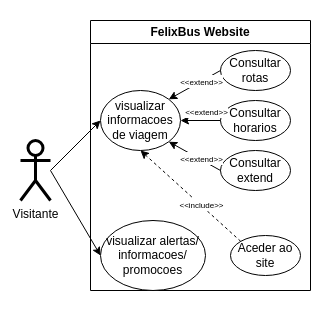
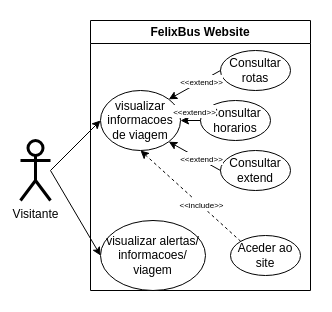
node "Consultar horarios": moved (256, 121) -> (236, 121)
node "visualizar alertas/ informacoes/ promocoes": label "visualizar alertas/ informacoes/ promocoes" -> "visualizar alertas/ informacoes/ viagem"
